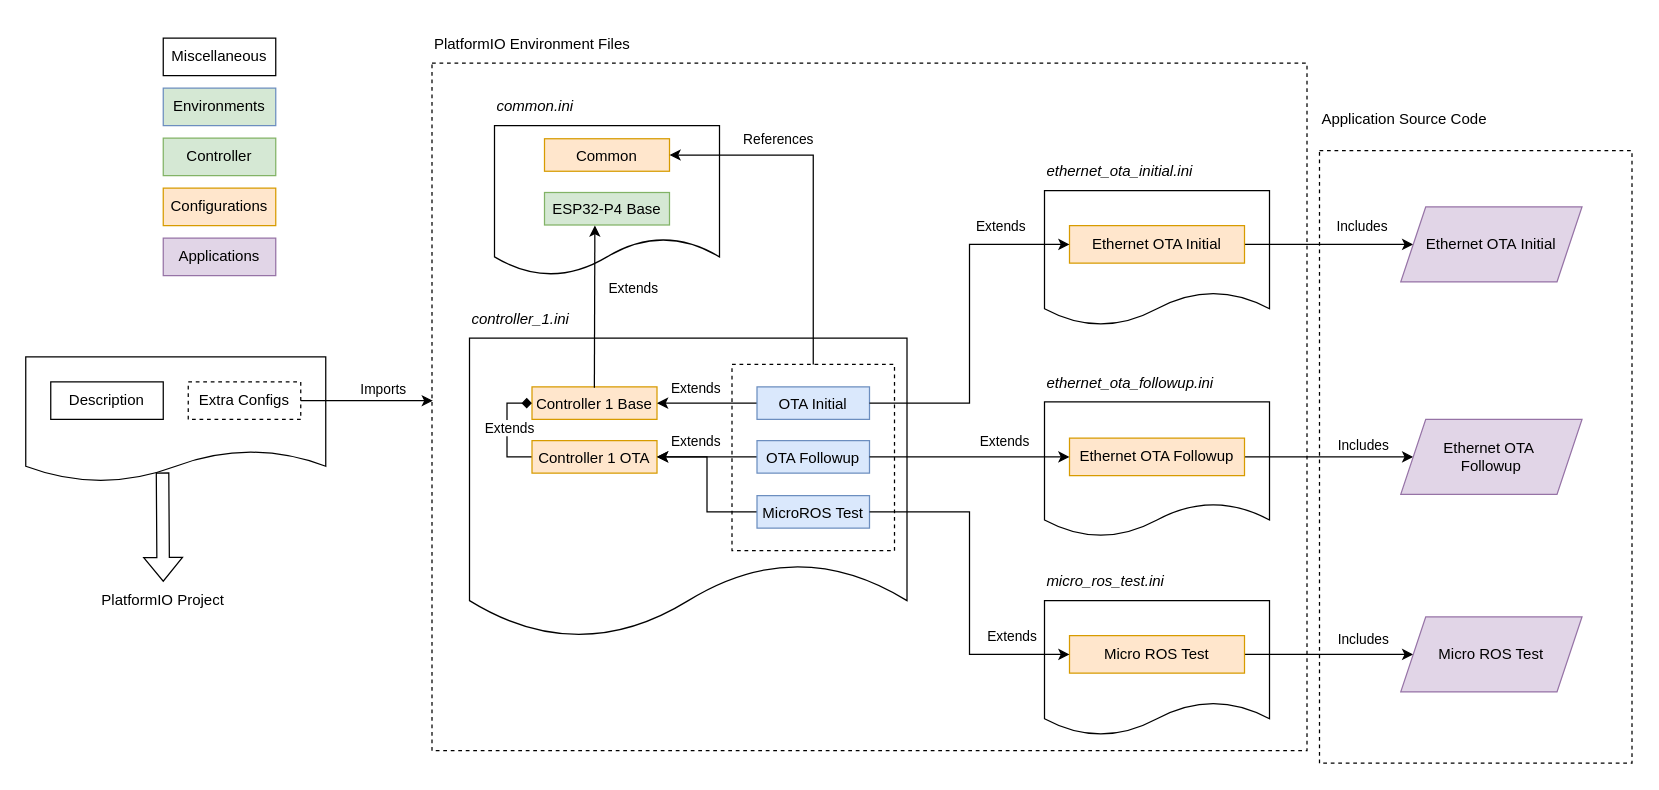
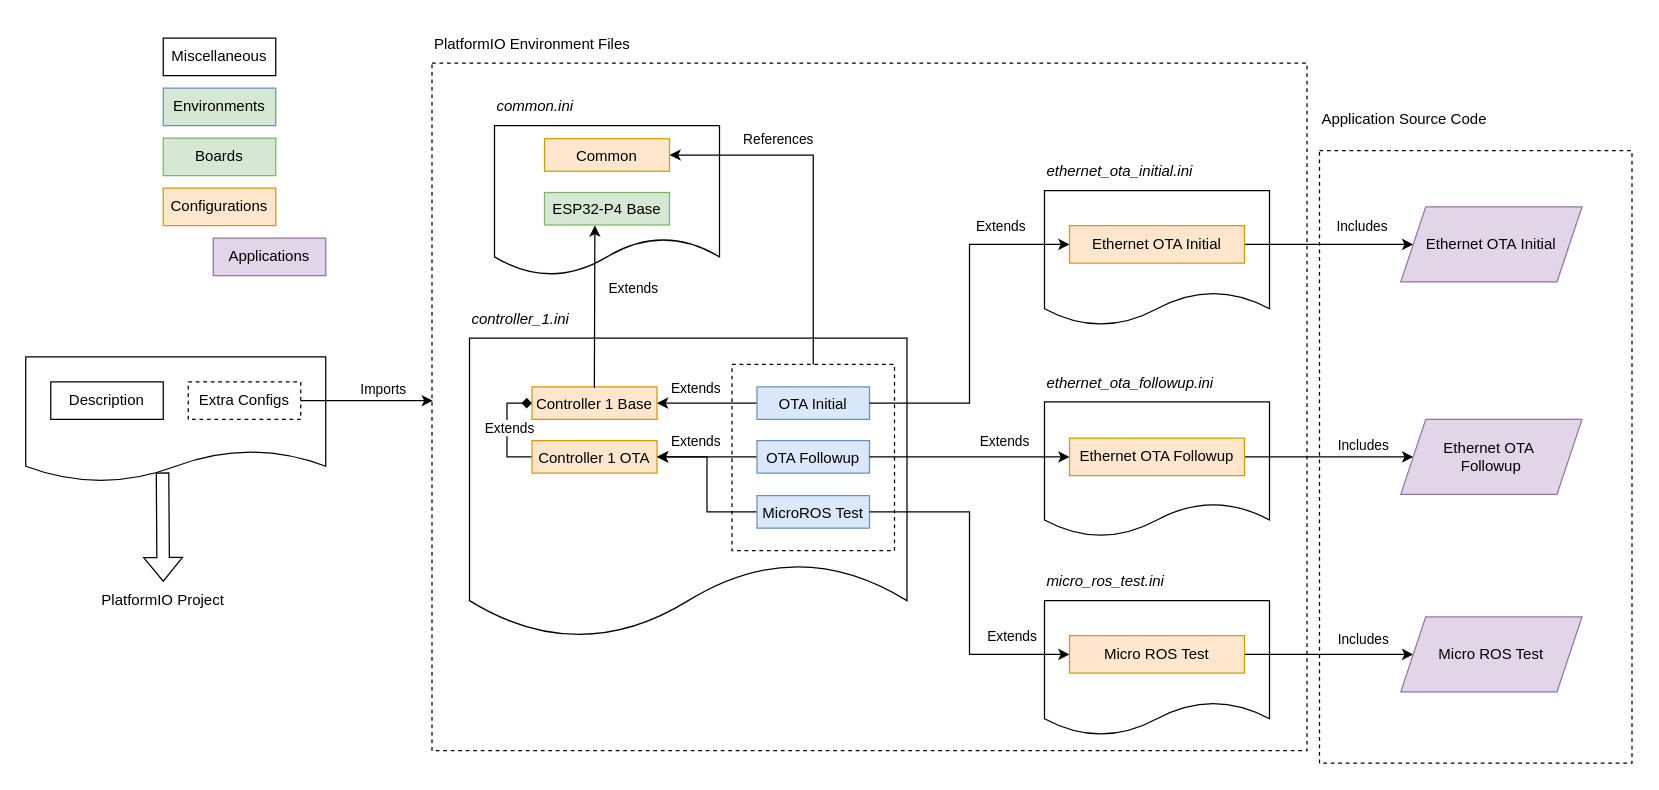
node "Controller": label "Controller" -> "Boards"
node "Applications": moved (219, 257) -> (269, 257)
